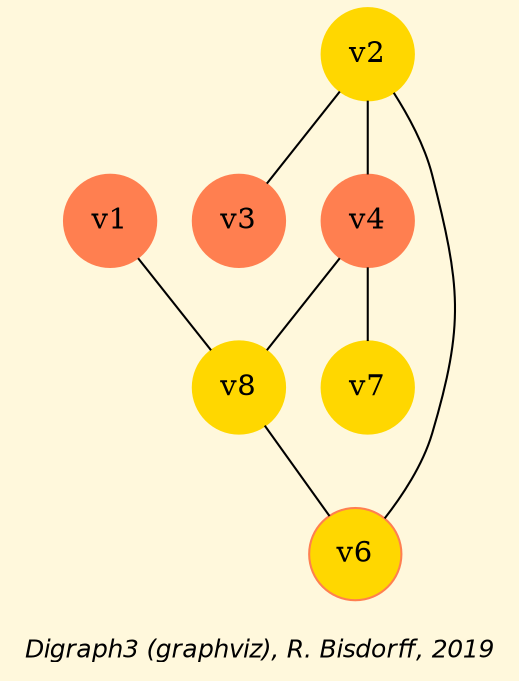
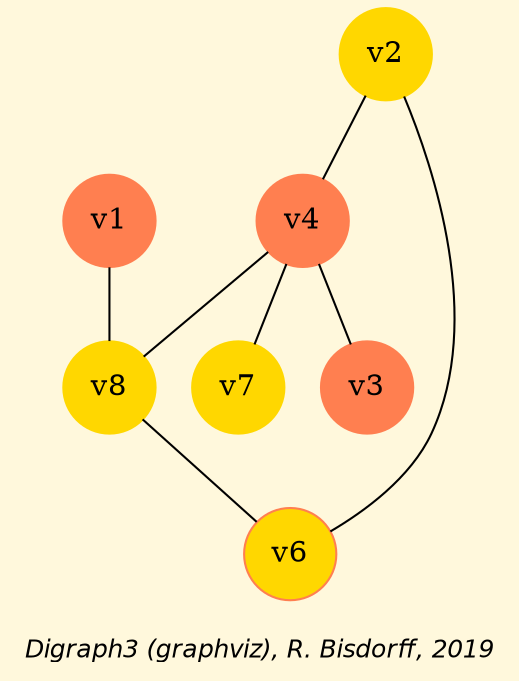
edge "v2" -- "v3": now "v4" -- "v3"
